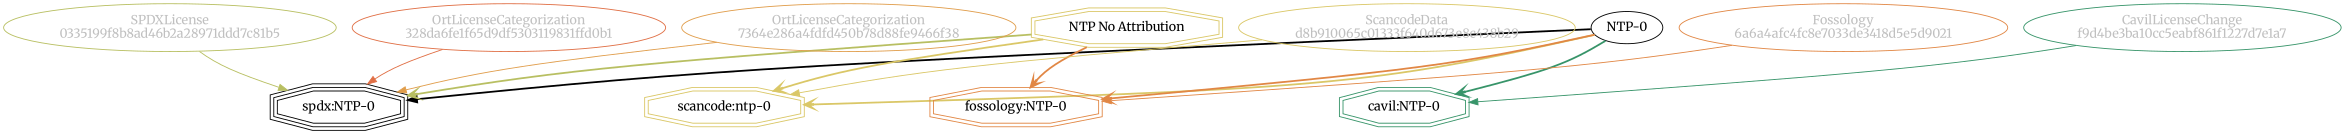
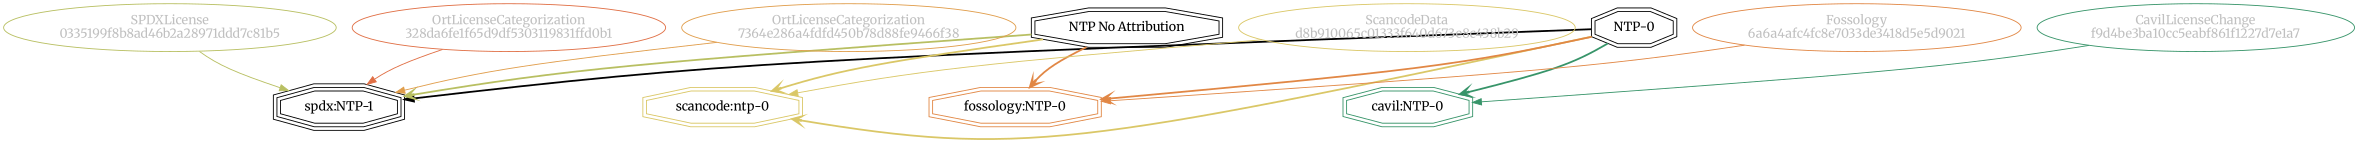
node "NTP No Attribution": color #dac767 -> black
node "NTP-0": shape ellipse -> doubleoctagon
node "spdx:NTP-0": label "spdx:NTP-0" -> "spdx:NTP-1"
